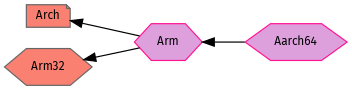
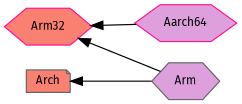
node "Arm": color deeppink -> gray40
edge "Aarch64" -> "Arm": now "Aarch64" -> "Arm32"
node "Arm32": color gray40 -> deeppink
